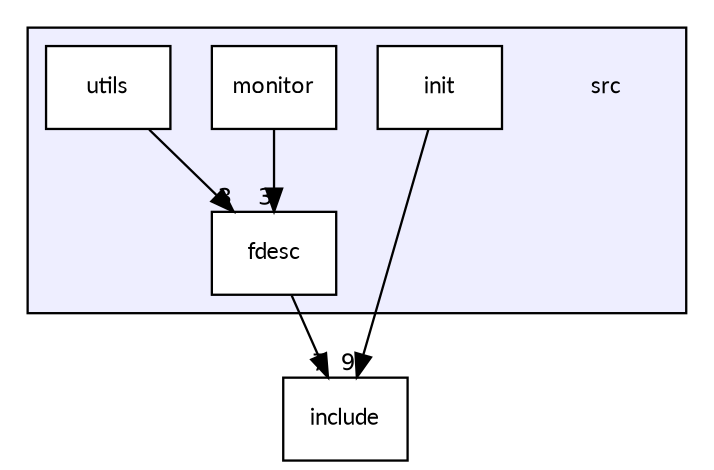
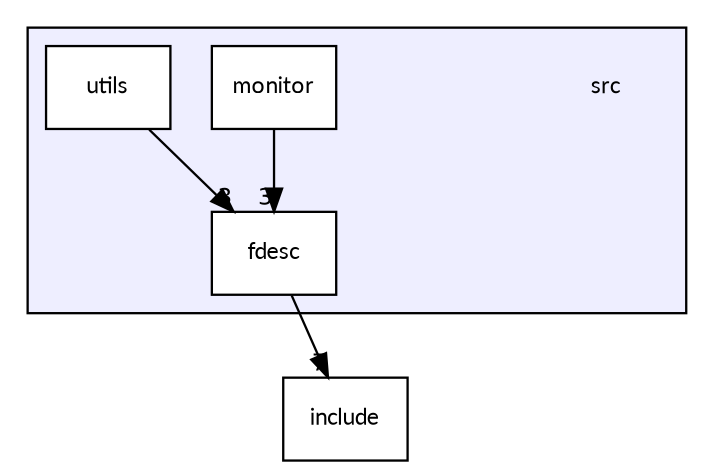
node "init": removed
